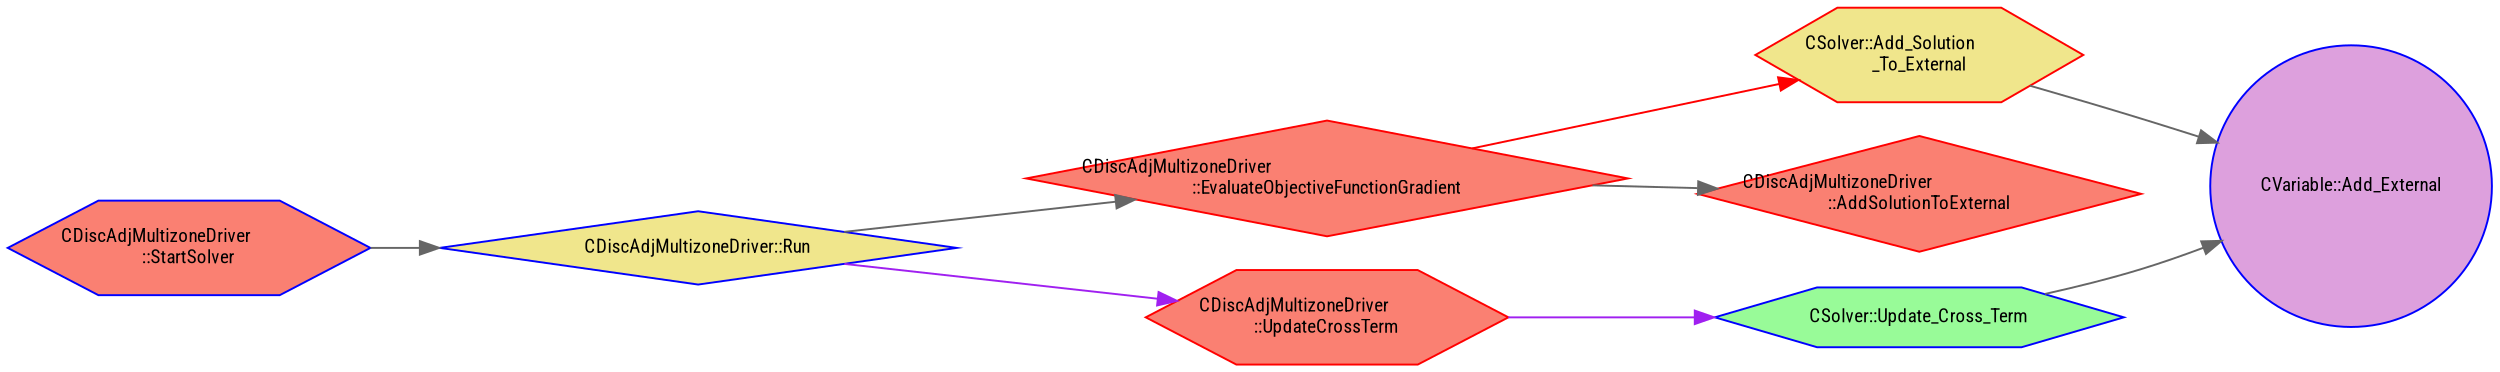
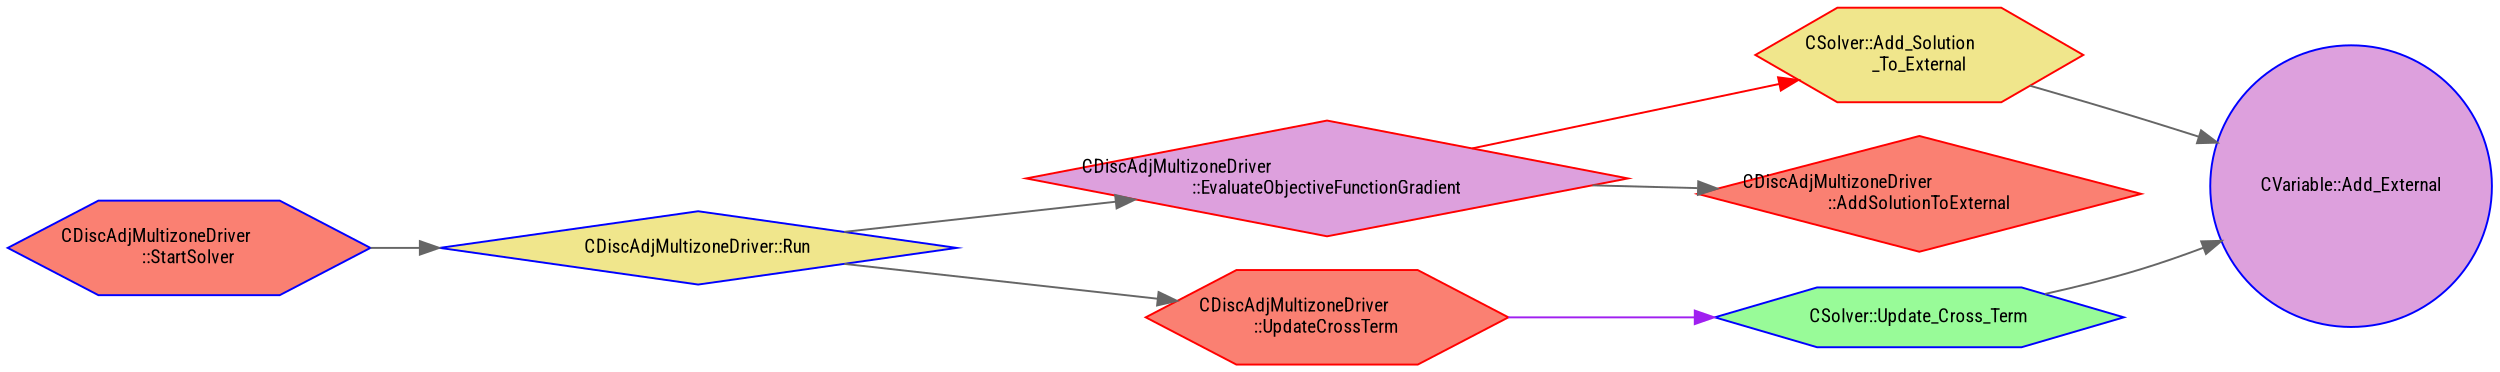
node "CDiscAdjMultizoneDriver ::EvaluateObjectiveFunctionGradient": fillcolor salmon -> plum
edge "CDiscAdjMultizoneDriver::Run" -> "CDiscAdjMultizoneDriver ::UpdateCrossTerm": color purple -> gray40
